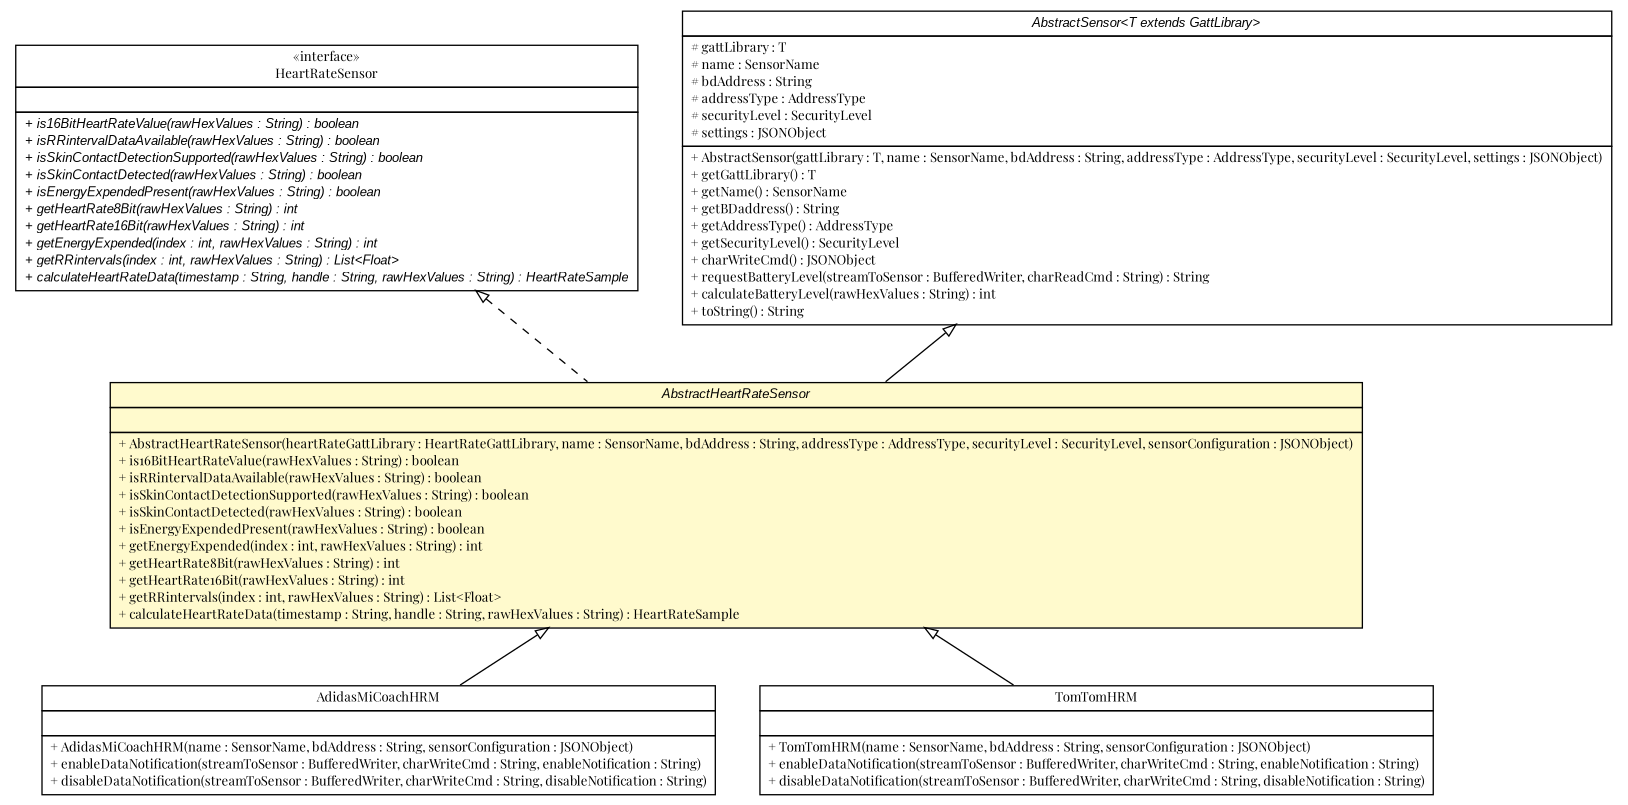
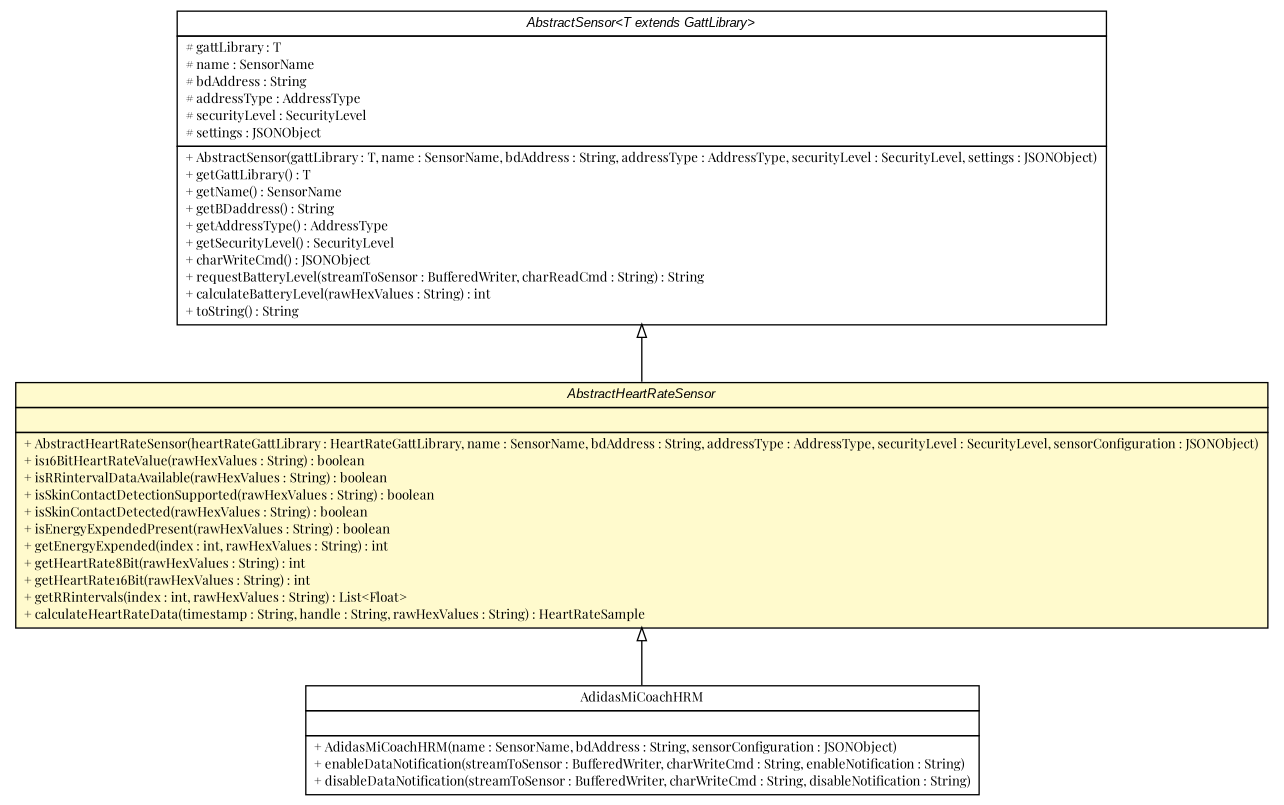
node "HeartRateSensor": removed
node "TomTomHRM": removed
